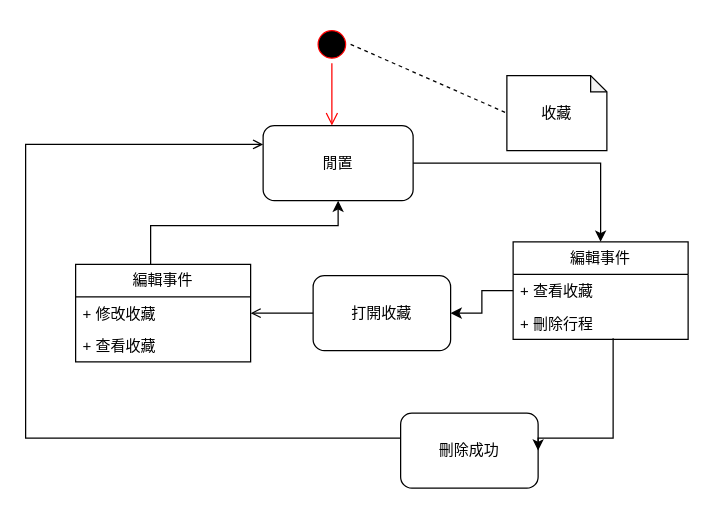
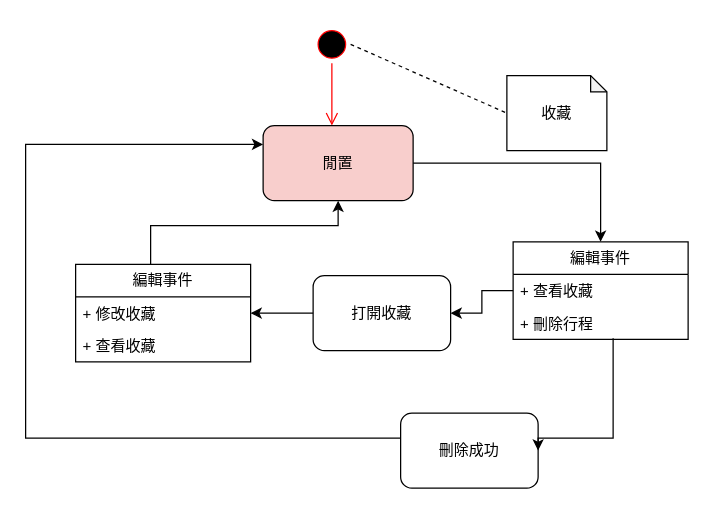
edge "刪除成功" -> "閒置": arrowhead open -> classic
node "閒置": fillcolor #ffffff -> #f8cecc
edge "打開收藏" -> "+ 修改收藏": arrowhead open -> classic
